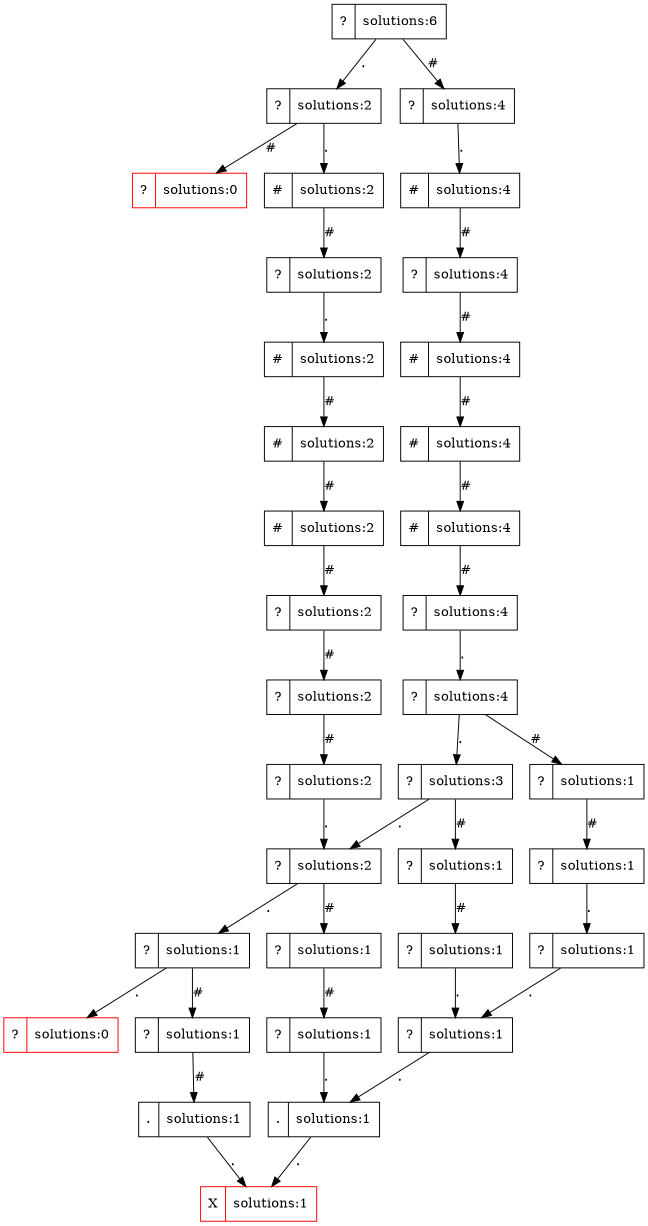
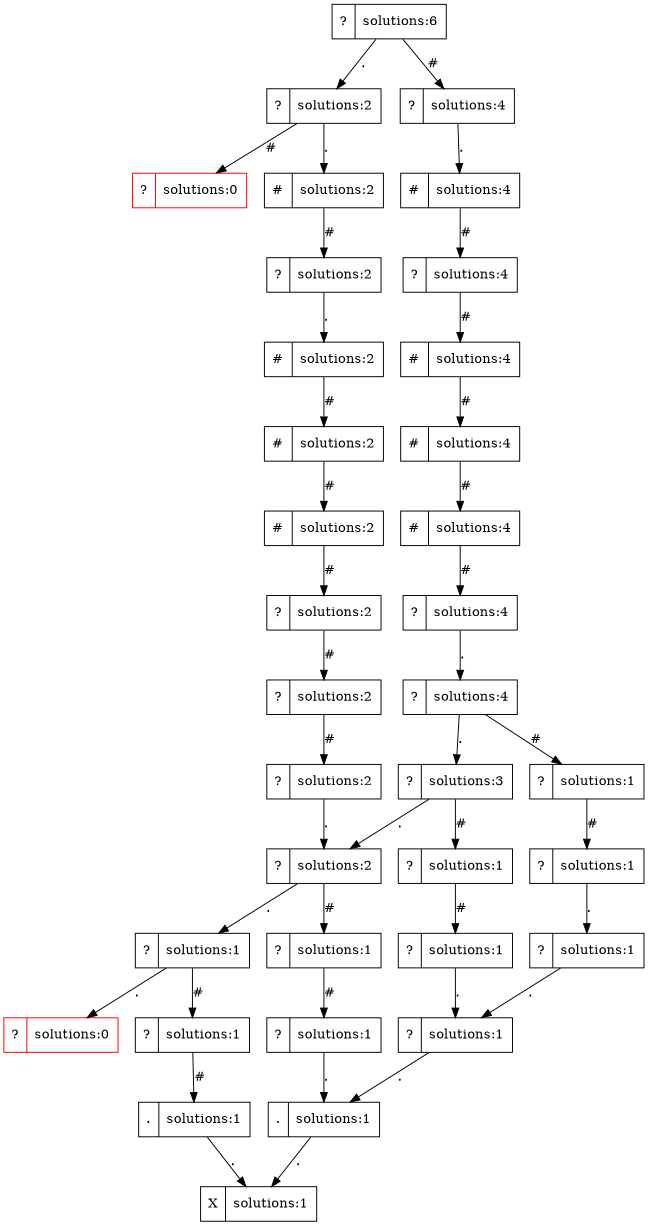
node "X": color red -> black
